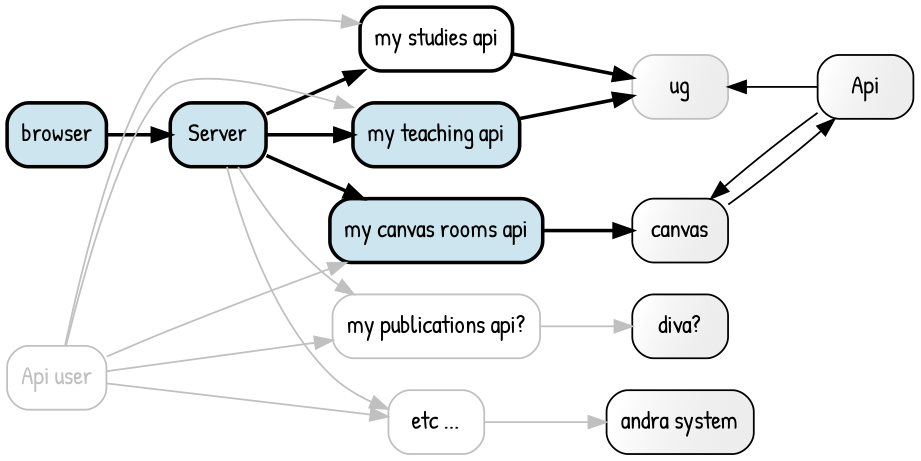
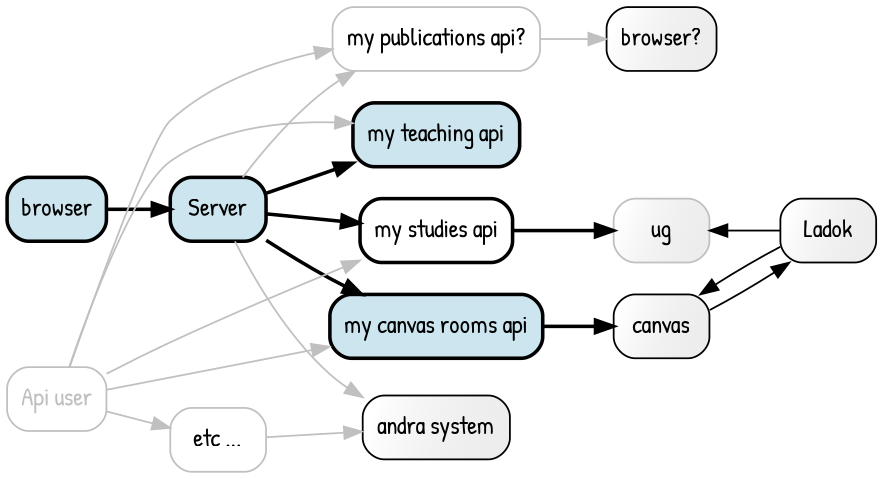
node "Api": label "Api" -> "Ladok"
edge "my teaching api" -> "ug": removed
edge "Server" -> "etc ...": now "Server" -> "andra system"
node "diva?": label "diva?" -> "browser?"
